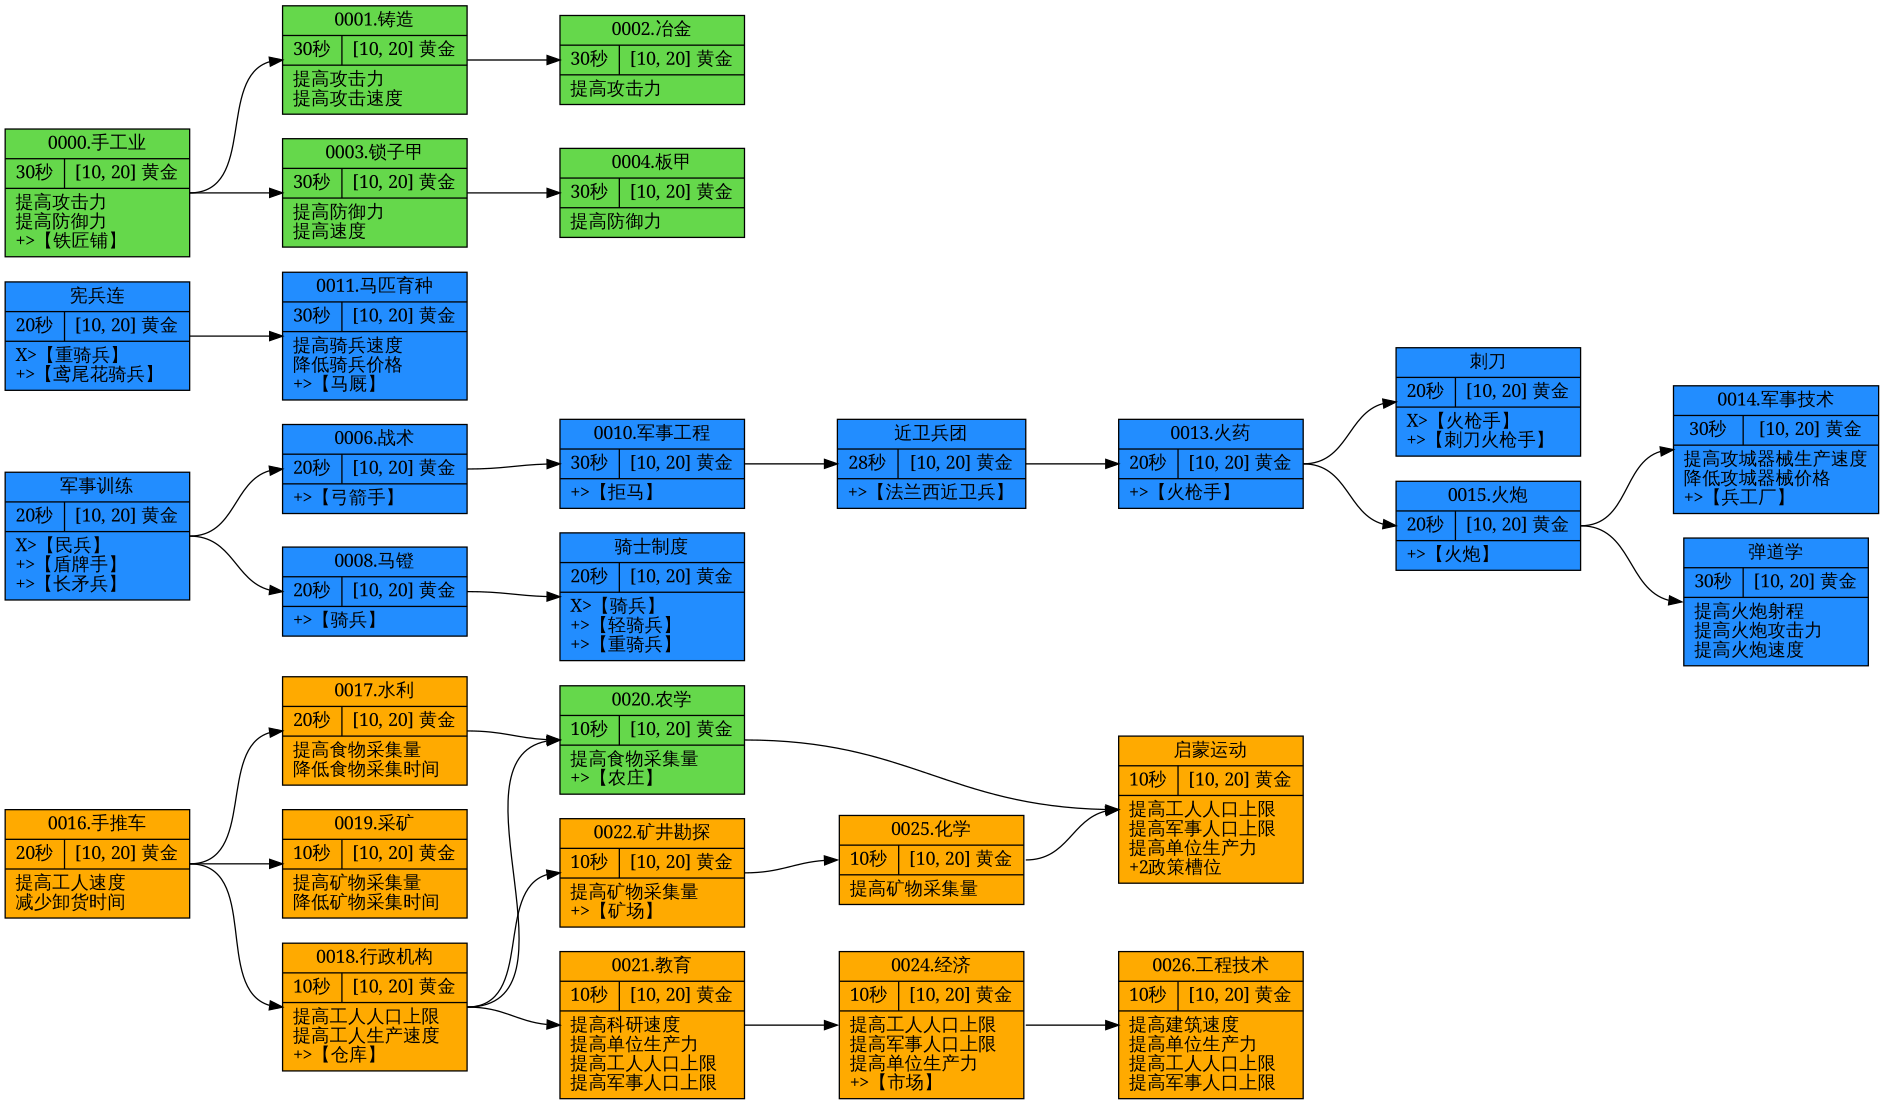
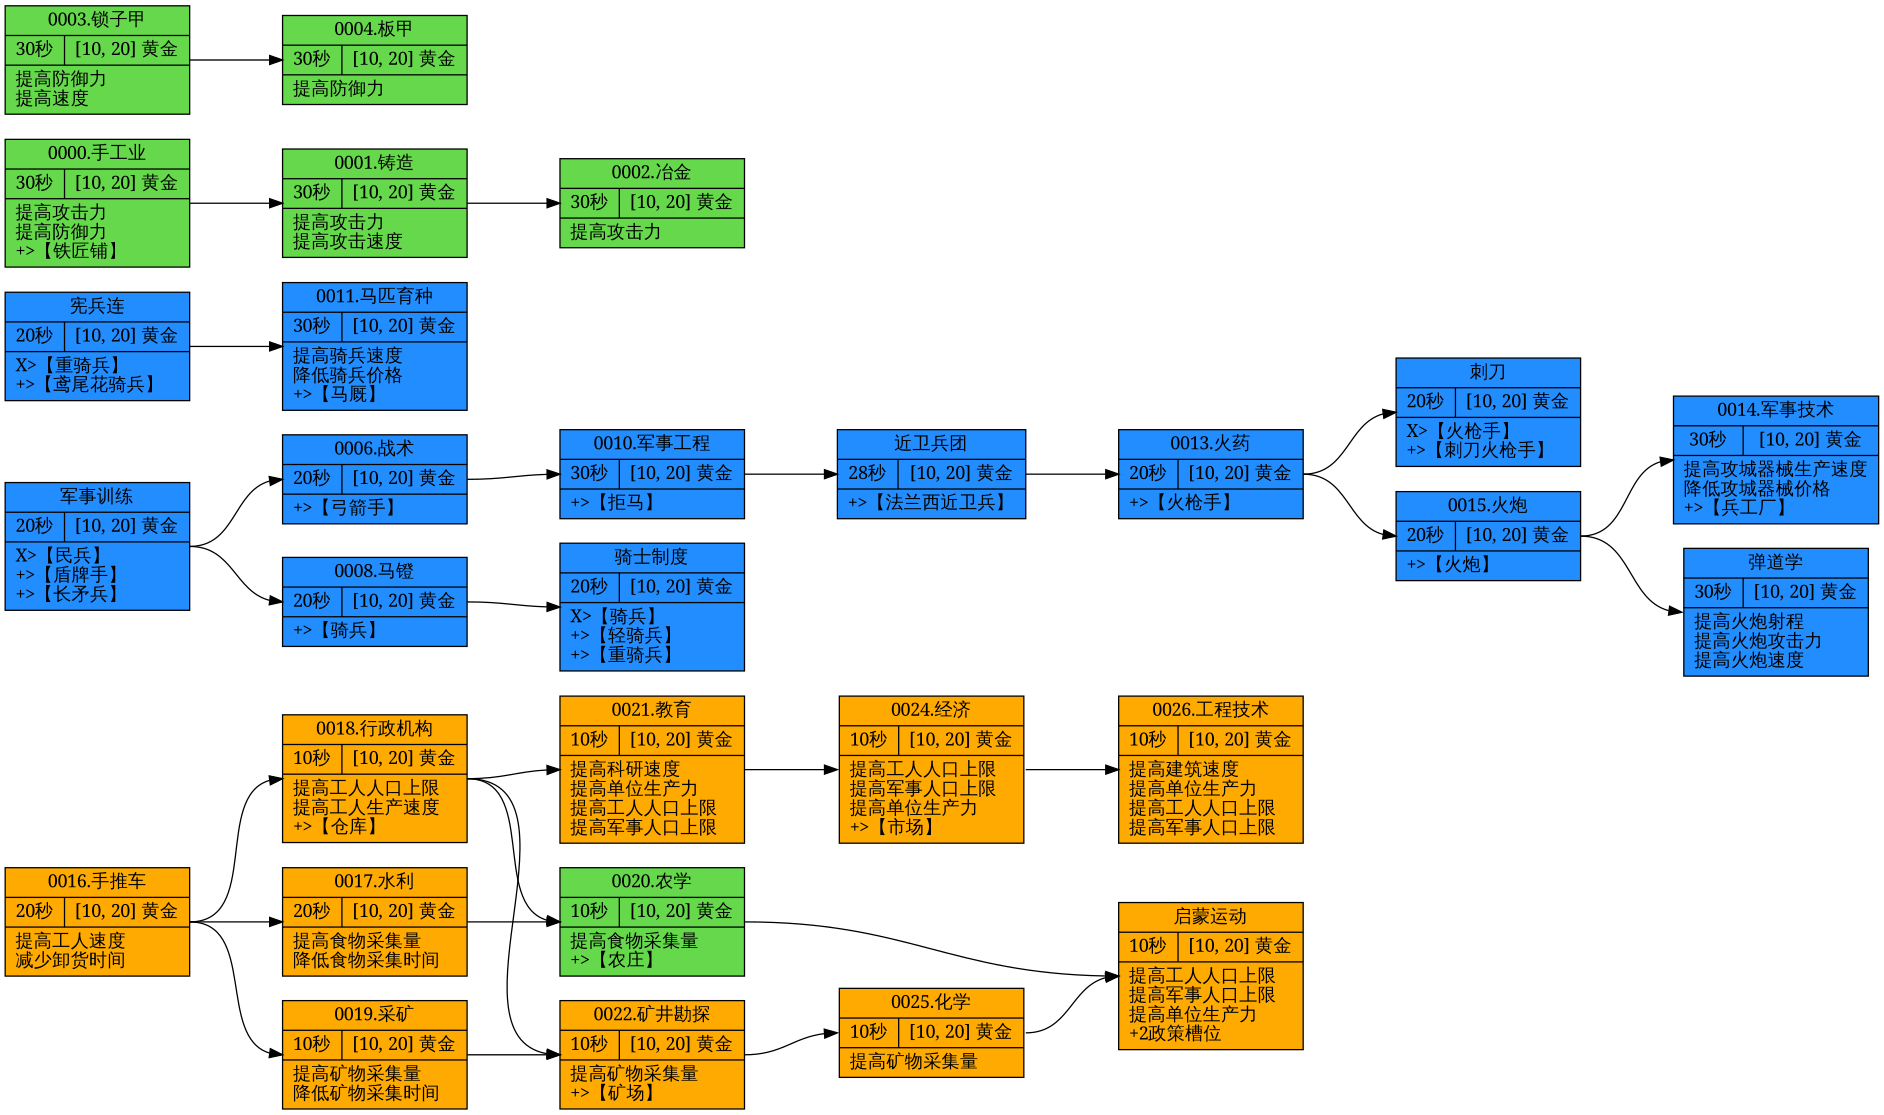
edge "0000.手工业" -> "0003.锁子甲": removed
edge "0019.采矿" -> "0022.矿井勘探": added
